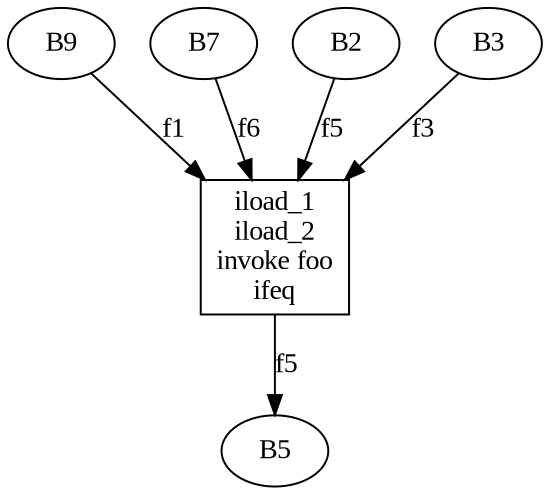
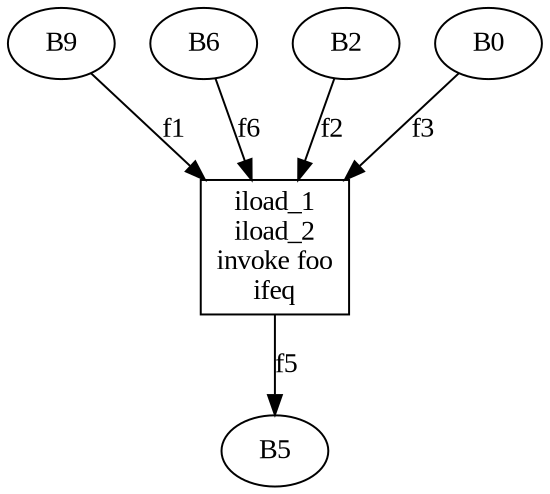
node "B7": label "B7" -> "B6"
node "B3": label "B3" -> "B0"
edge "B2" -> "iload_1 iload_2 invoke foo ifeq": label "f5" -> "f2"
